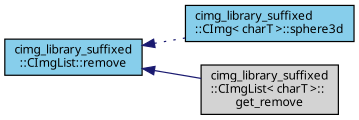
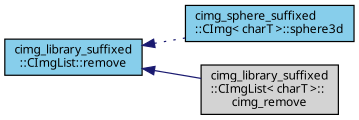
node "cimg_library_suffixed ::CImg< charT >::sphere3d": label "cimg_library_suffixed ::CImg< charT >::sphere3d" -> "cimg_sphere_suffixed ::CImg< charT >::sphere3d"
node "cimg_library_suffixed ::CImgList< charT >:: get_remove": label "cimg_library_suffixed ::CImgList< charT >:: get_remove" -> "cimg_library_suffixed ::CImgList< charT >:: cimg_remove"
